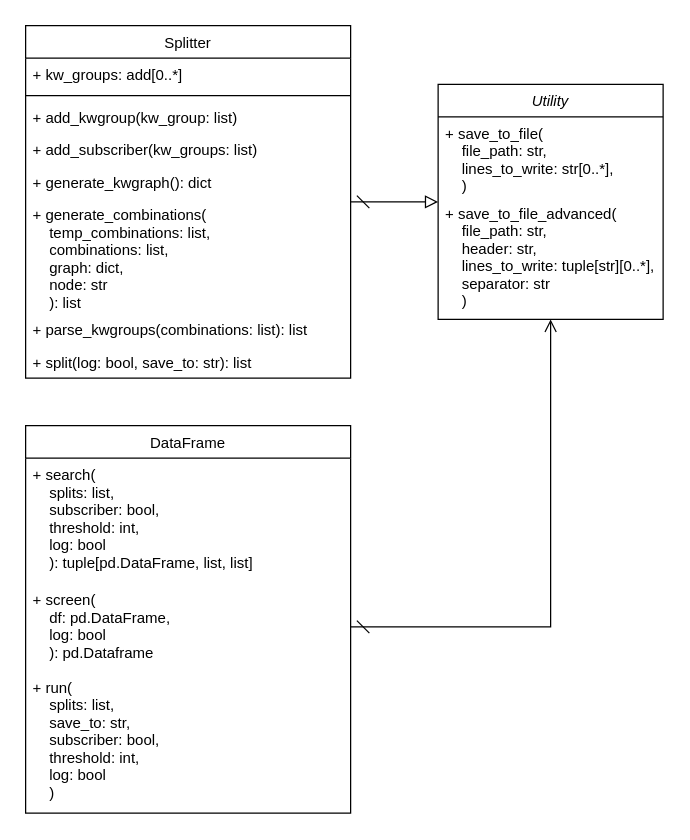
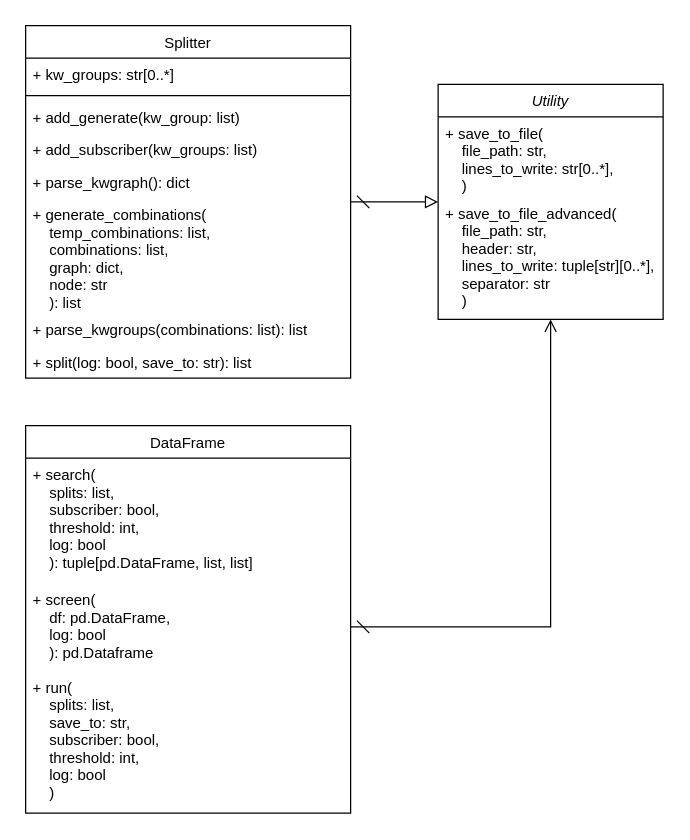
node "+ kw_groups: add[0..*]": label "+ kw_groups: add[0..*]" -> "+ kw_groups: str[0..*]"
node "+ add_kwgroup(kw_group: list)": label "+ add_kwgroup(kw_group: list)" -> "+ add_generate(kw_group: list)"
node "+ generate_kwgraph(): dict": label "+ generate_kwgraph(): dict" -> "+ parse_kwgraph(): dict"
